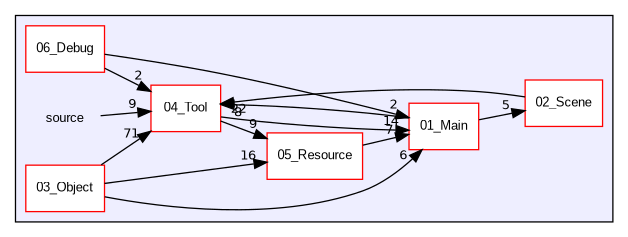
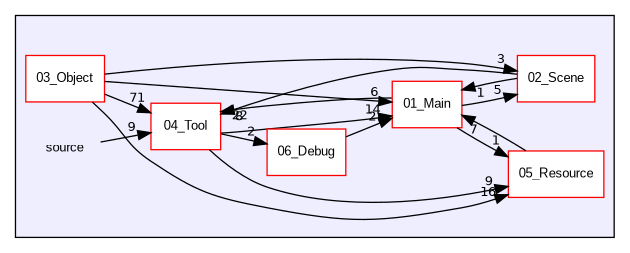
edge "03_Object" -> "02_Scene": added
edge "06_Debug" -> "04_Tool": reversed
edge "02_Scene" -> "01_Main": added
edge "01_Main" -> "05_Resource": added
